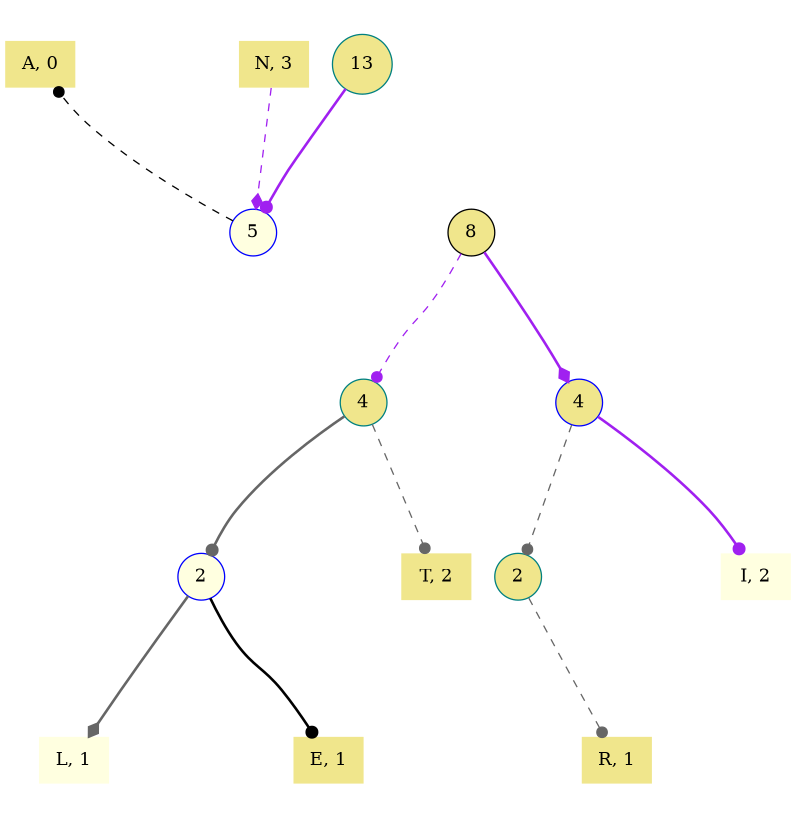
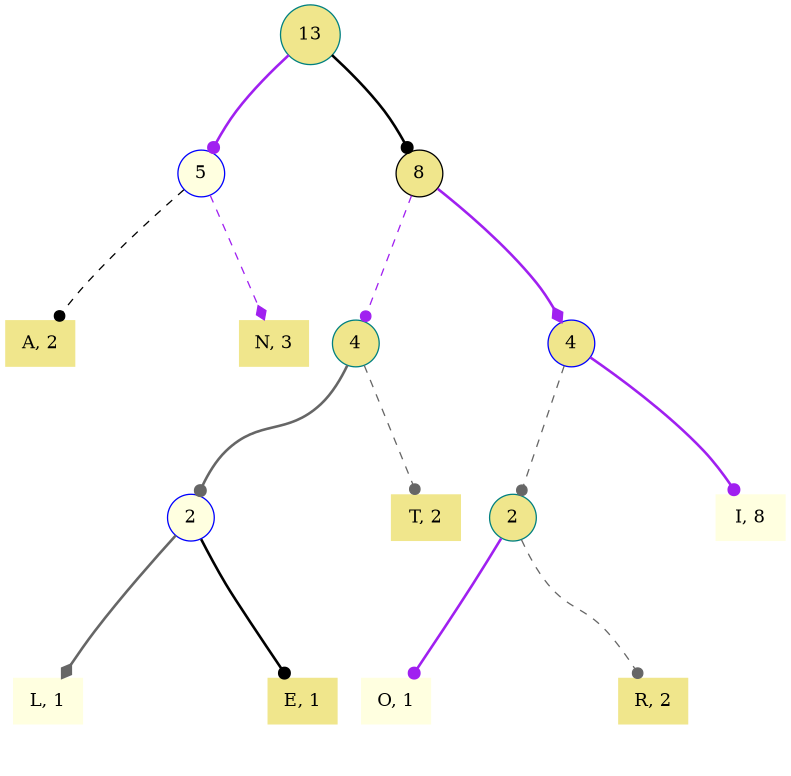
node "A, 0": label "A, 0" -> "A, 2"
edge "13" -> "8": added
edge "N, 3" -> "5": reversed
node "I, 2": label "I, 2" -> "I, 8"
node "O, 1": added
node "R, 1": label "R, 1" -> "R, 2"
